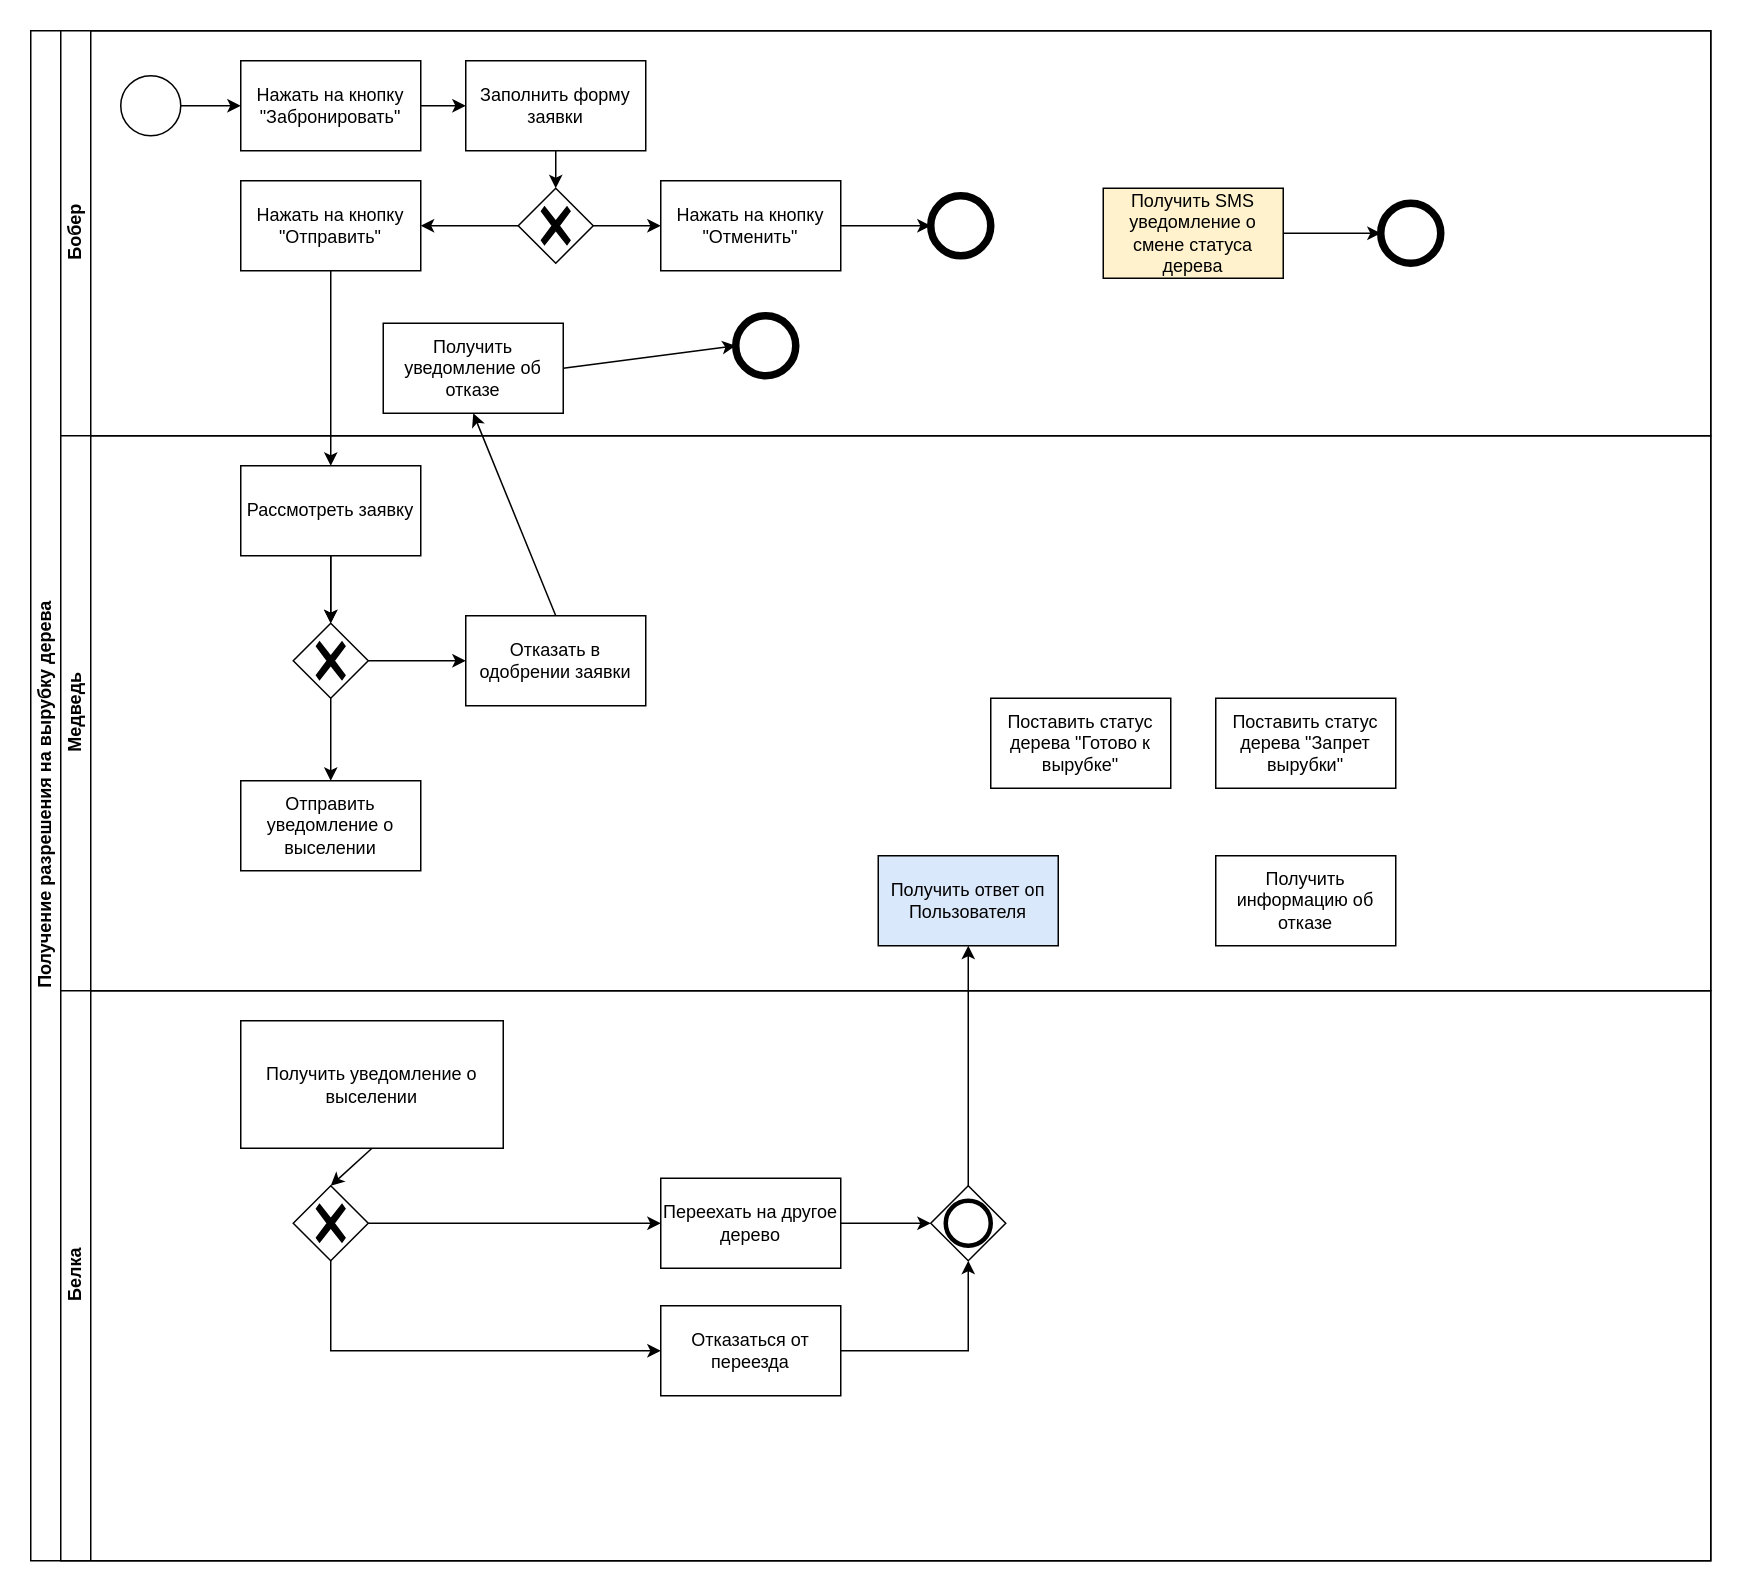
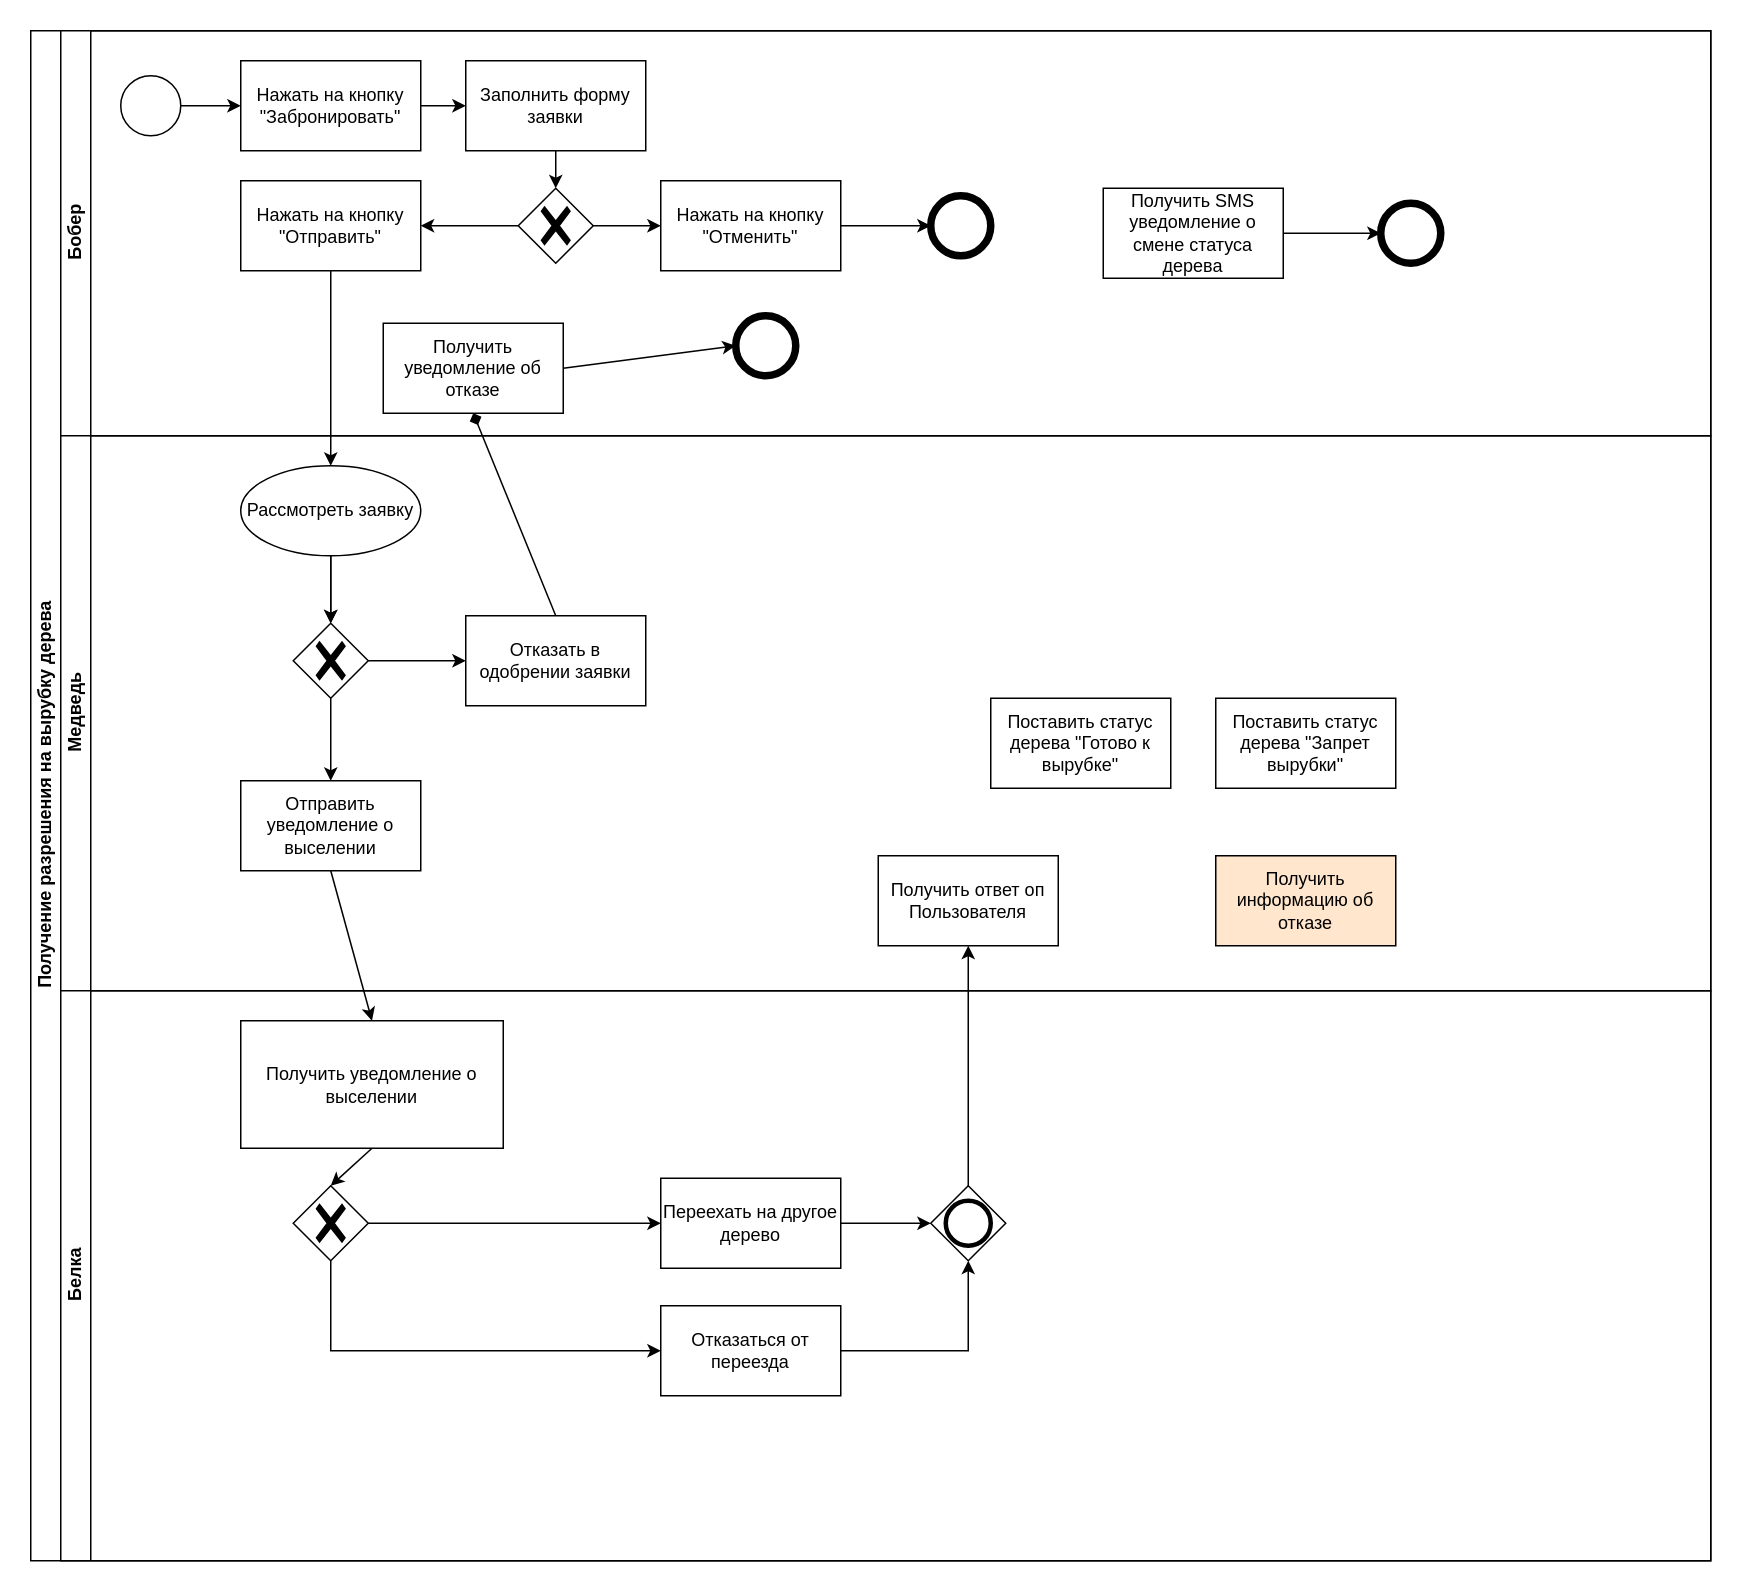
node "Получить SMS уведомление о смене статуса дерева": fillcolor #fff2cc -> #ffffff
edge "Отказать в одобрении заявки" -> "Получить уведомление об отказе": arrowhead classic -> diamond
node "Рассмотреть заявку": shape rectangle -> ellipse
node "Получить ответ оп Пользователя": fillcolor #dae8fc -> #ffffff
node "Получить информацию об отказе": fillcolor #ffffff -> #ffe6cc
edge "Отправить уведомление о выселении" -> "Получить уведомление о выселении": added
